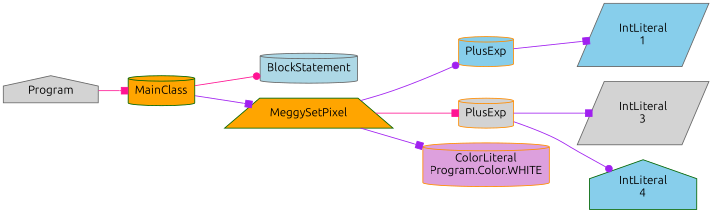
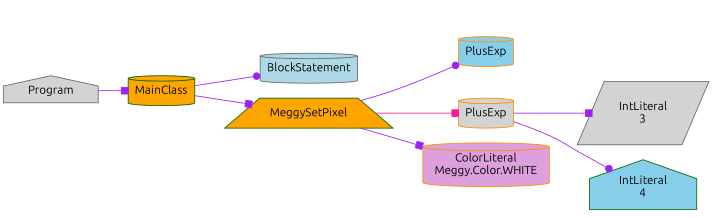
node "IntLiteral 1": removed
edge "MainClass" -> "BlockStatement": color deeppink -> purple
edge "Program" -> "MainClass": color deeppink -> purple
node "ColorLiteral Program.Color.WHITE": label "ColorLiteral Program.Color.WHITE" -> "ColorLiteral Meggy.Color.WHITE"
